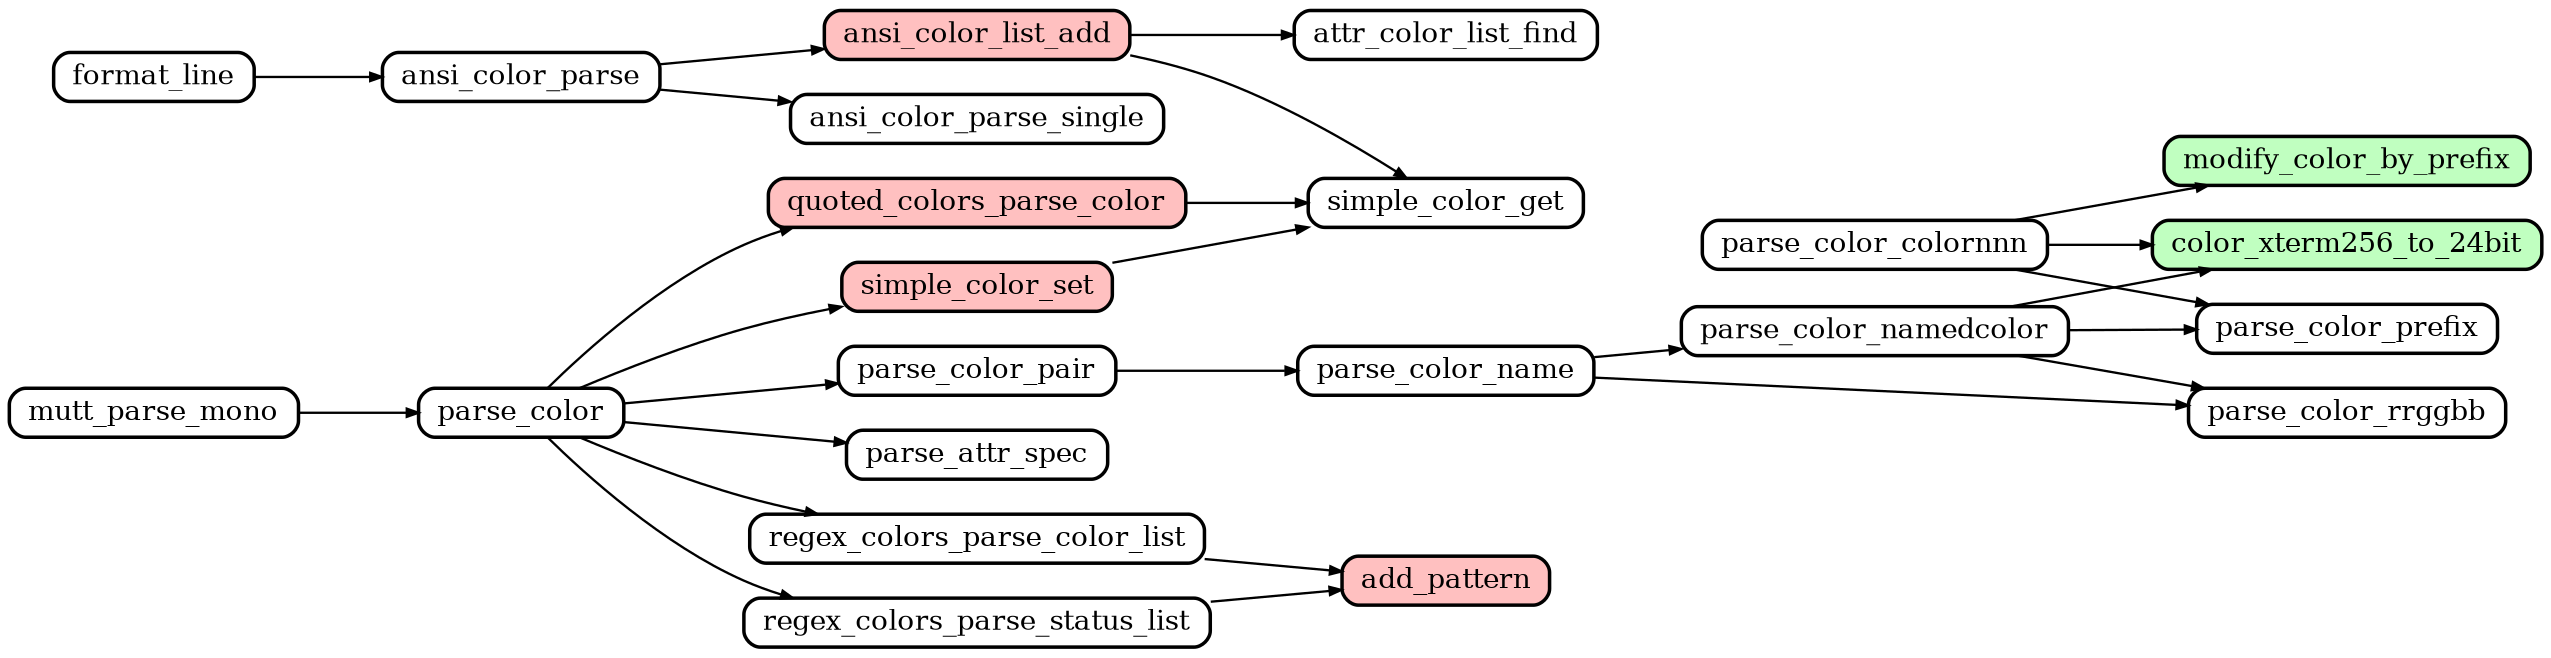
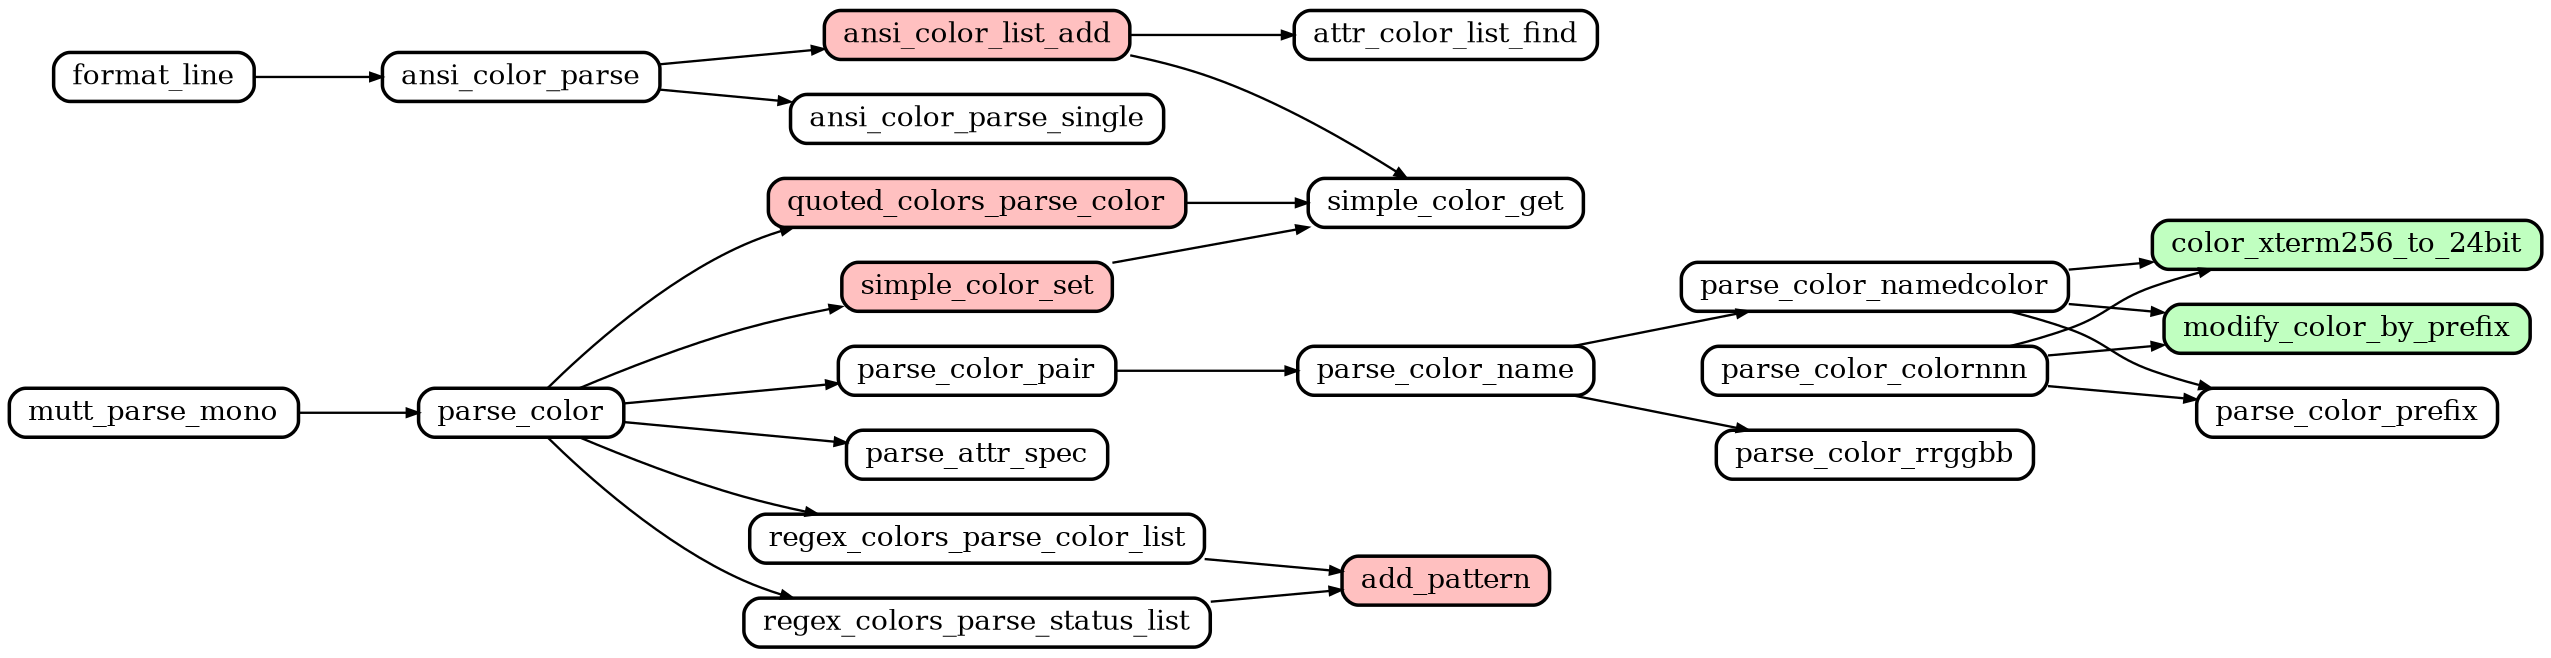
edge "parse_color_namedcolor" -> "parse_color_rrggbb": now "parse_color_namedcolor" -> "modify_color_by_prefix"
